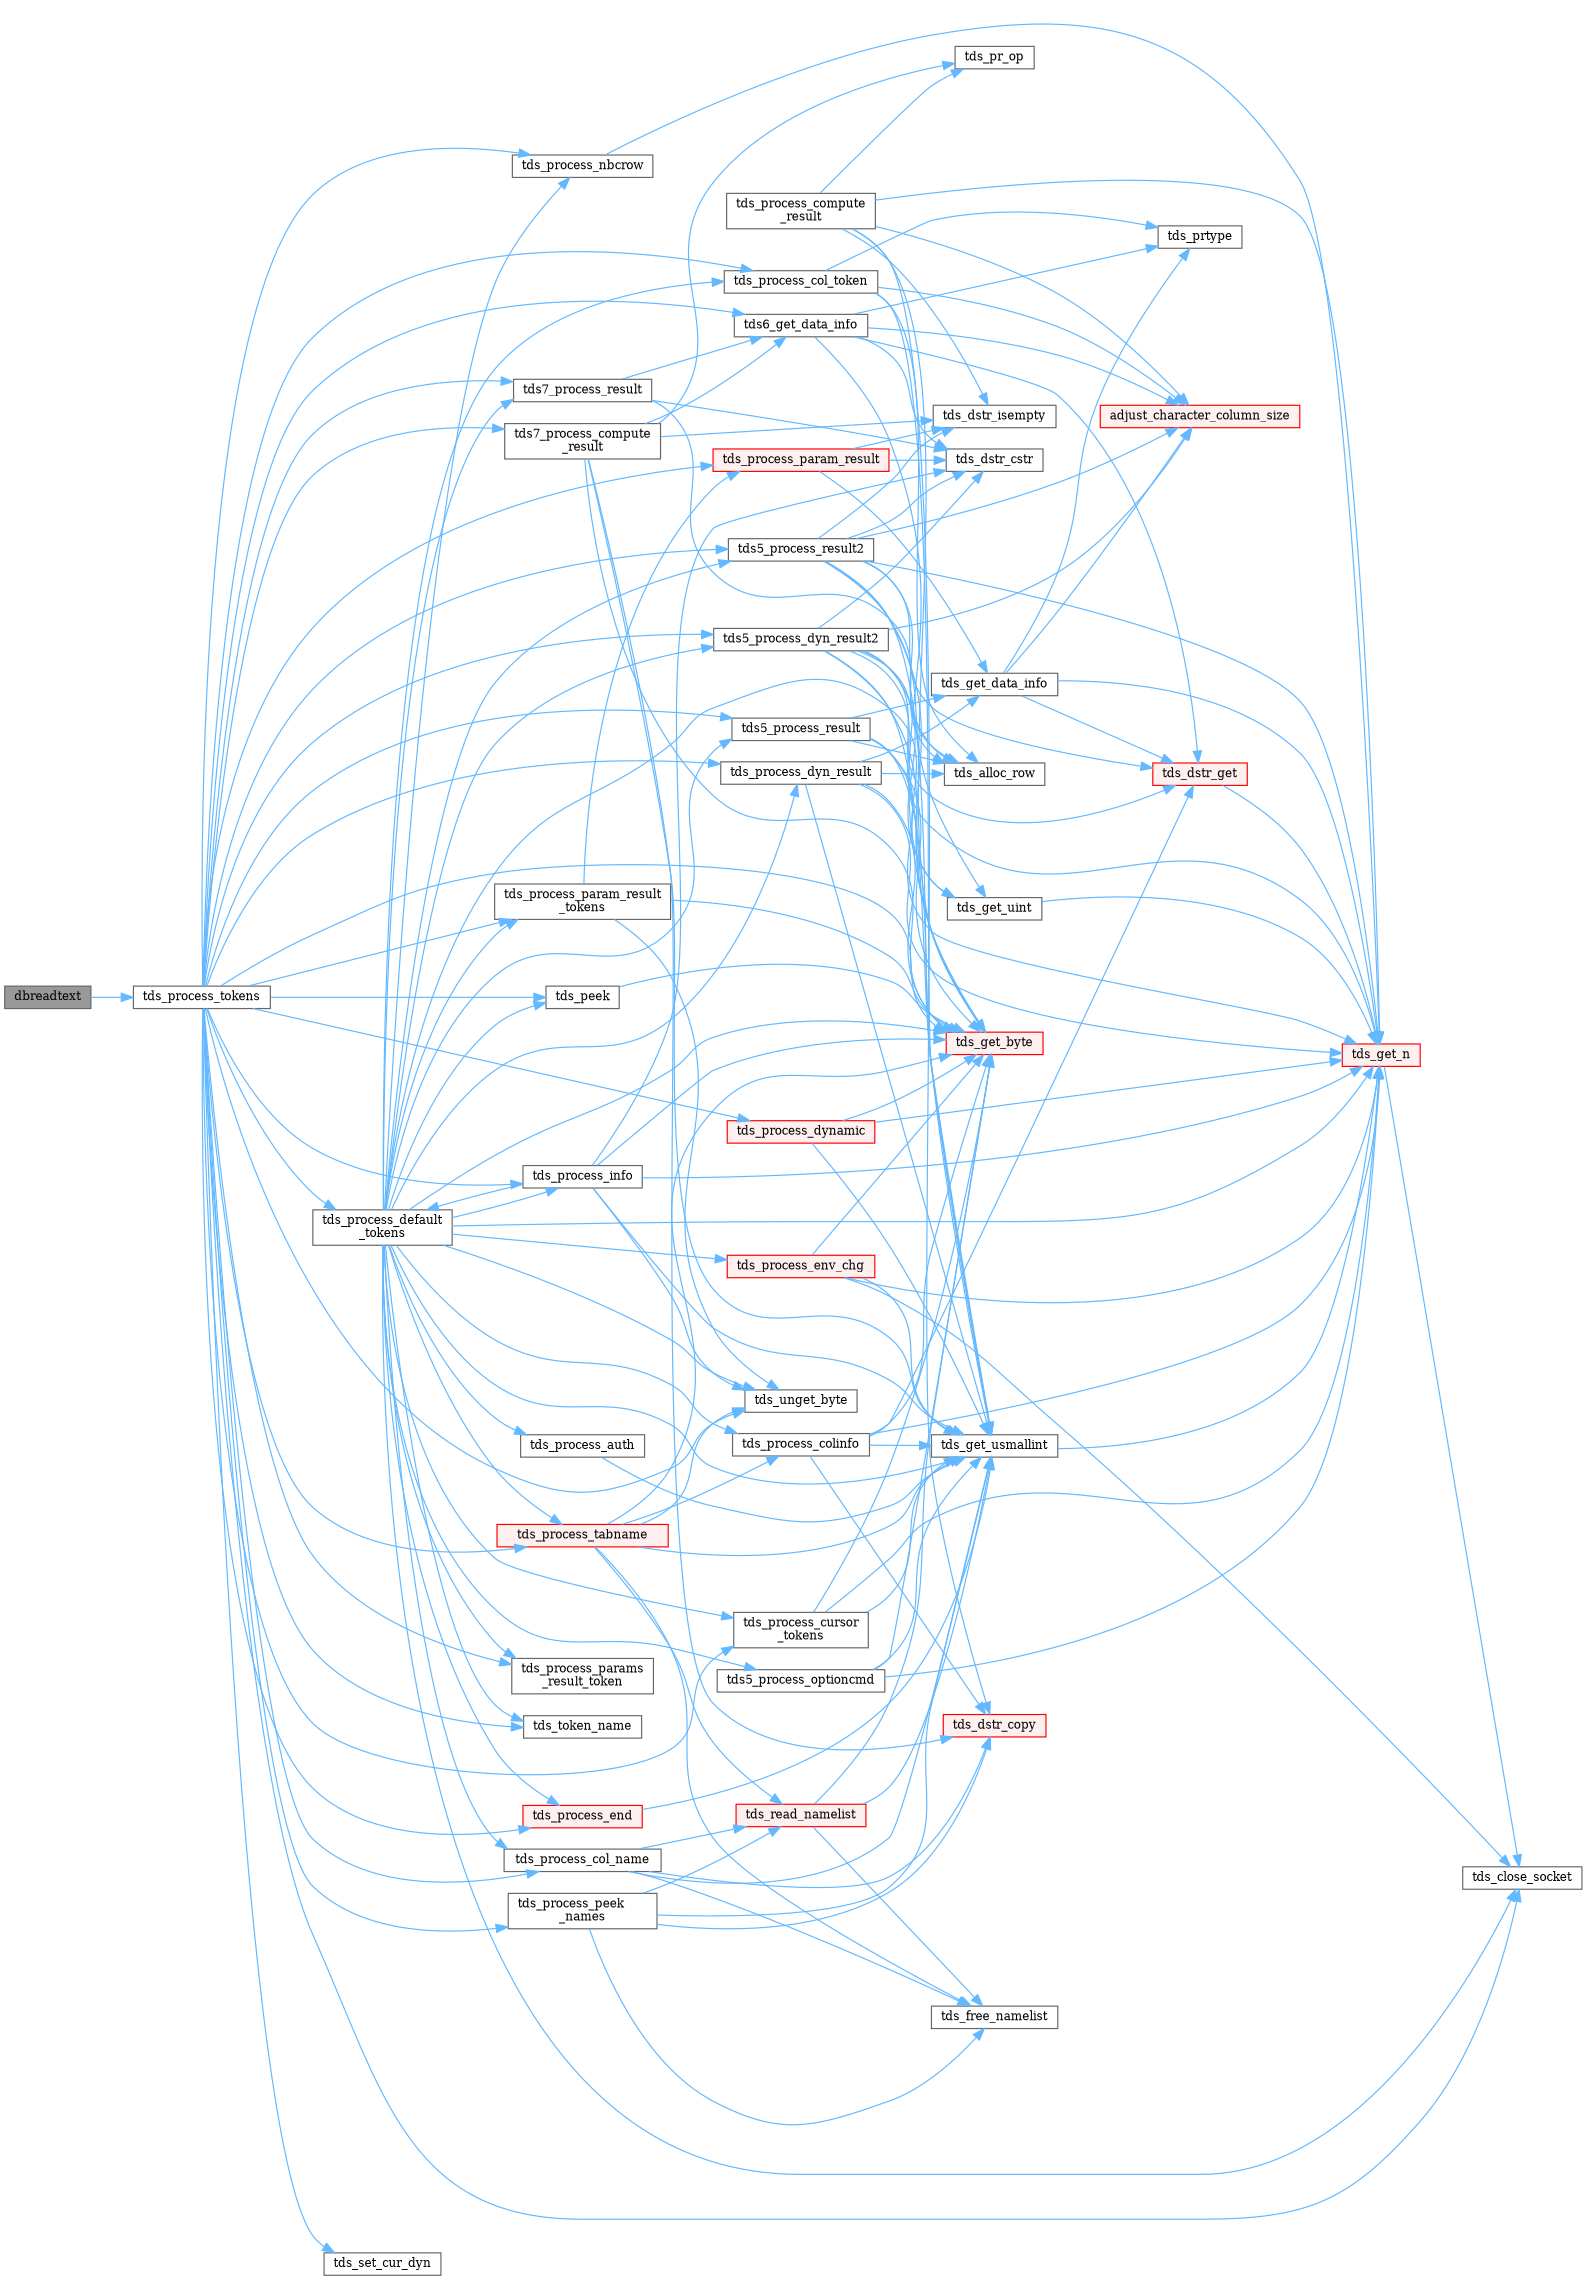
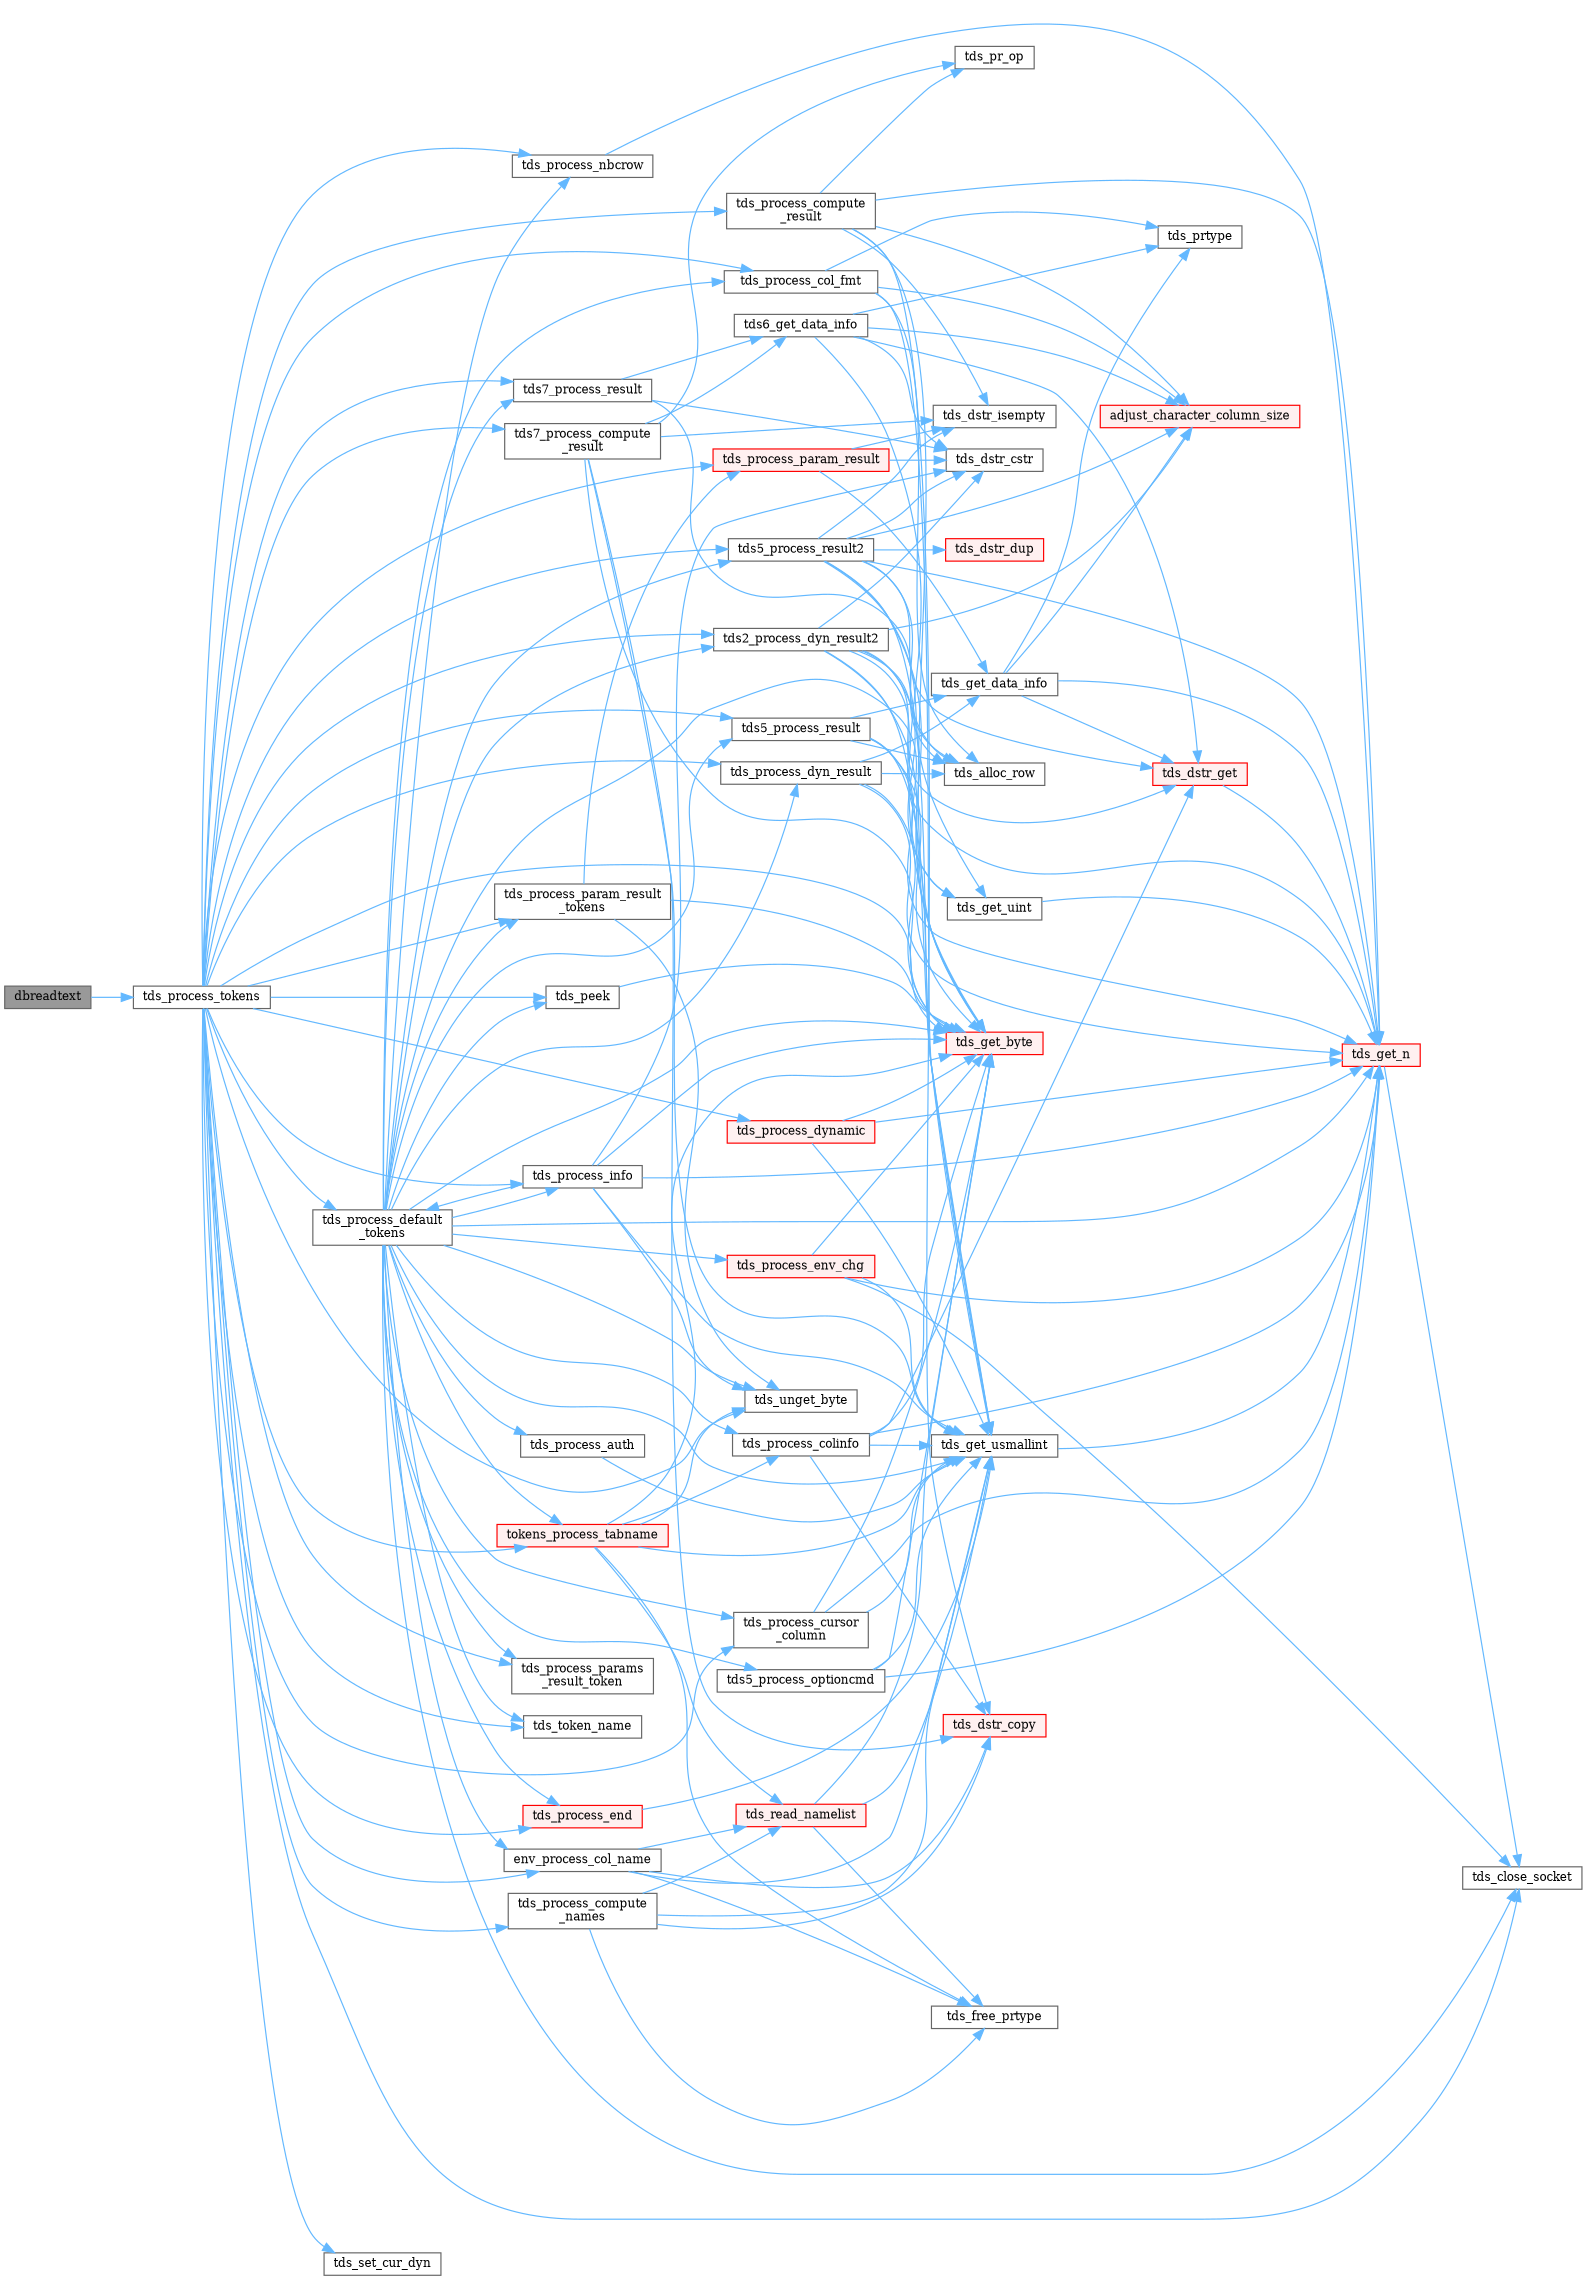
node "tds_process_col_token": label "tds_process_col_token" -> "tds_process_col_fmt"
edge "tds_process_tokens" -> "tds6_get_data_info": now "tds_process_tokens" -> "tds_process_compute _result"
node "tds_dstr_dup": added
node "tds5_process_dyn_result2": label "tds5_process_dyn_result2" -> "tds2_process_dyn_result2"
edge "tds_process_dyn_result" -> "tds_get_usmallint": removed
node "tds_process_tabname": label "tds_process_tabname" -> "tokens_process_tabname"
node "tds_process_cursor _tokens": label "tds_process_cursor _tokens" -> "tds_process_cursor _column"
node "tds_process_col_name": label "tds_process_col_name" -> "env_process_col_name"
node "tds_process_peek _names": label "tds_process_peek _names" -> "tds_process_compute _names"
node "tds_free_namelist": label "tds_free_namelist" -> "tds_free_prtype"
